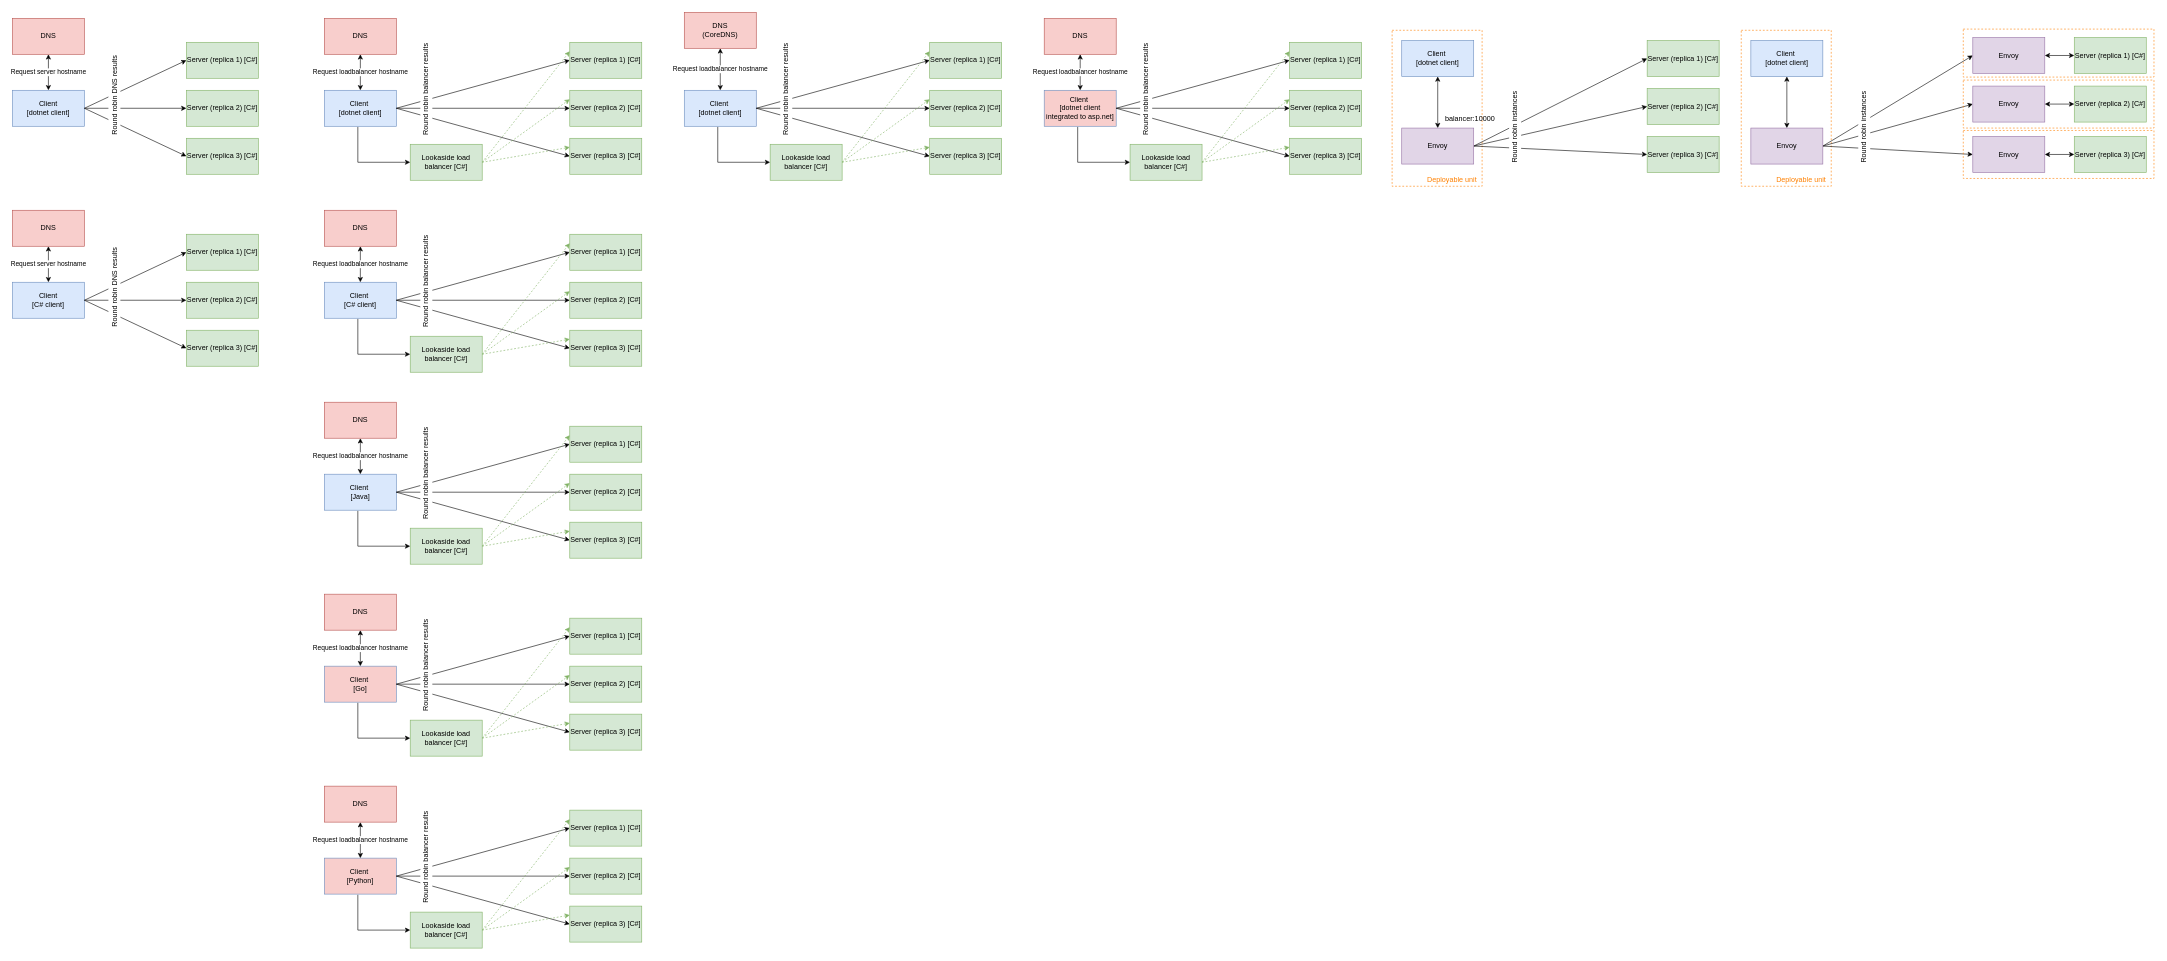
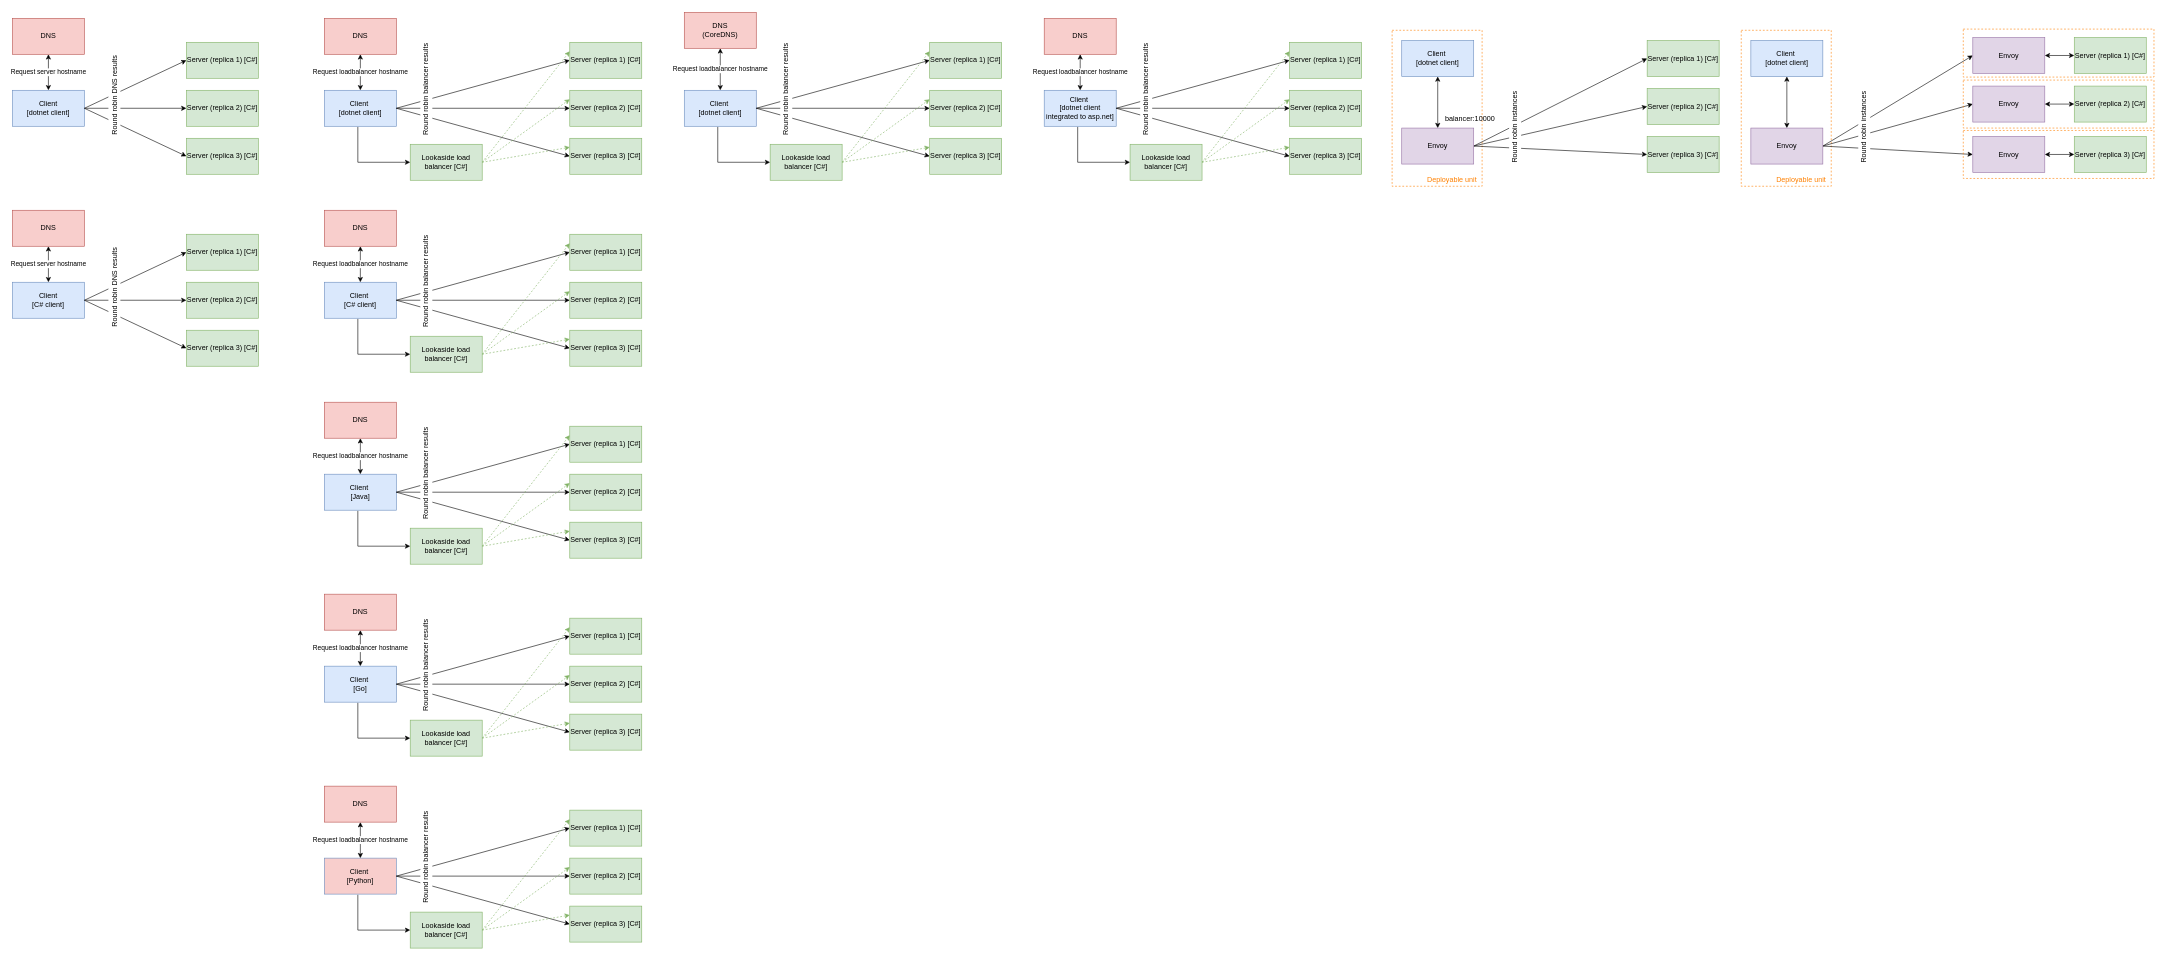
node "Client [dotnet client integrated to asp.net]": fillcolor #f8cecc -> #dae8fc
node "Client [Go]": fillcolor #f8cecc -> #dae8fc
